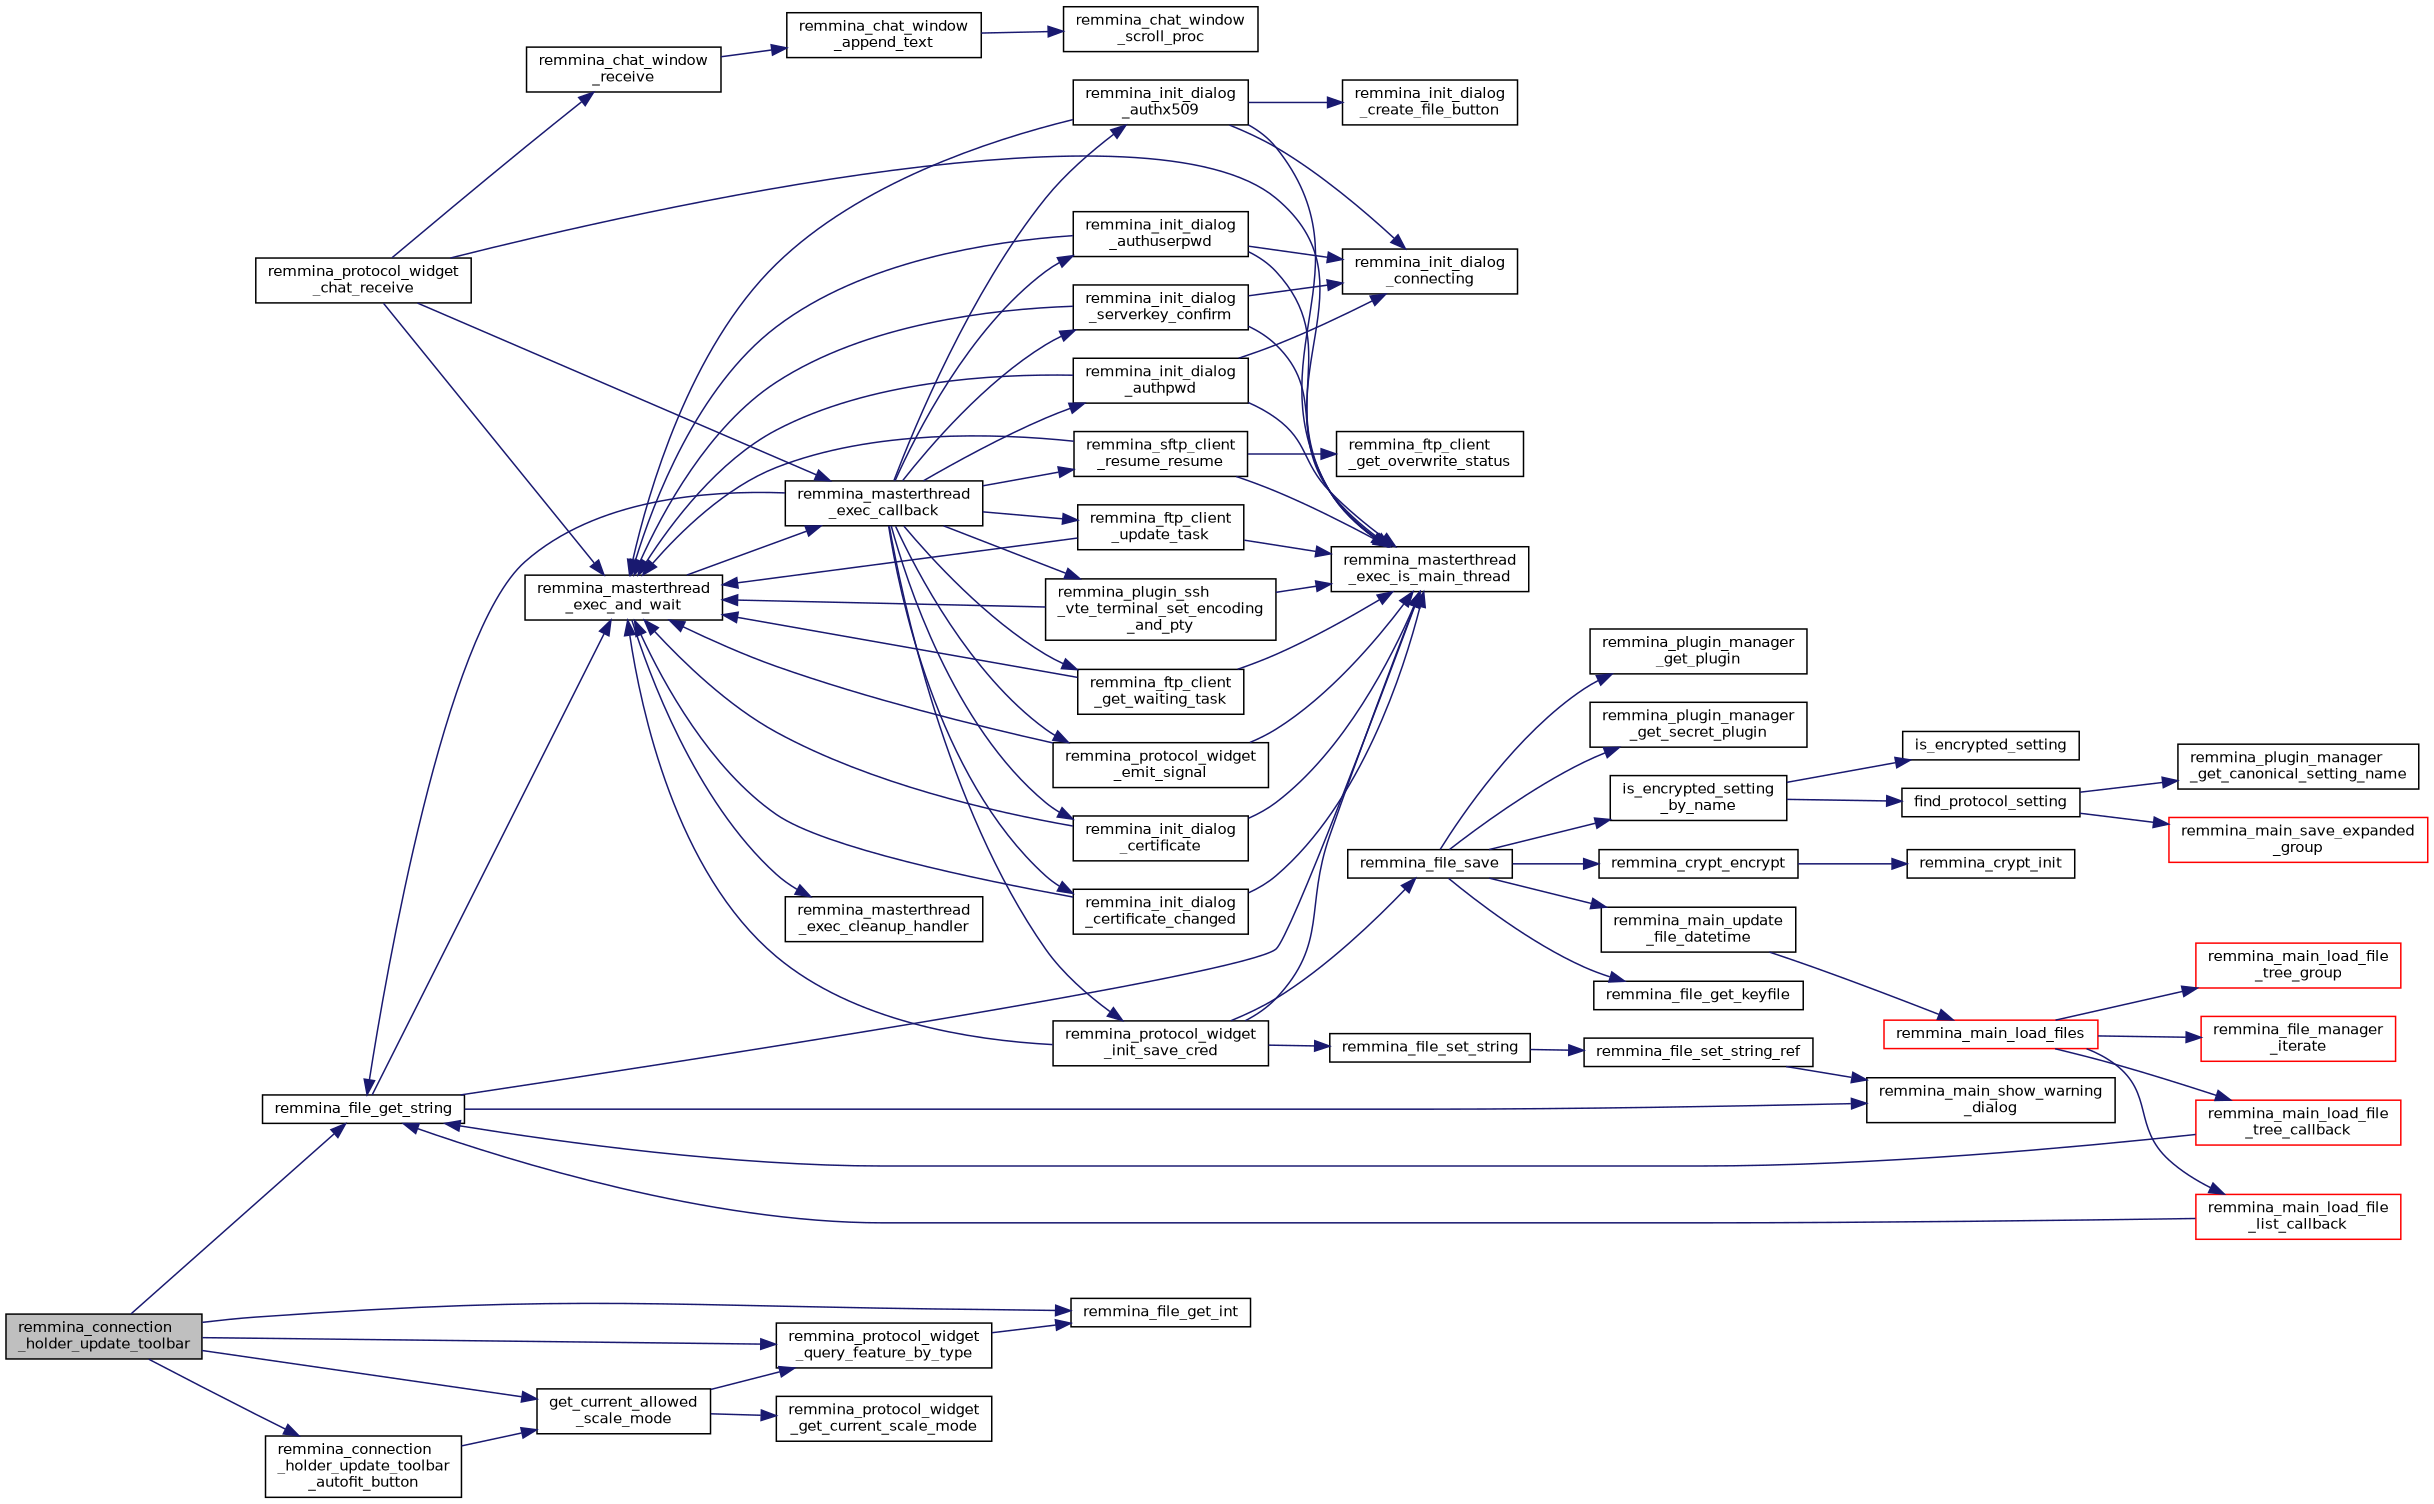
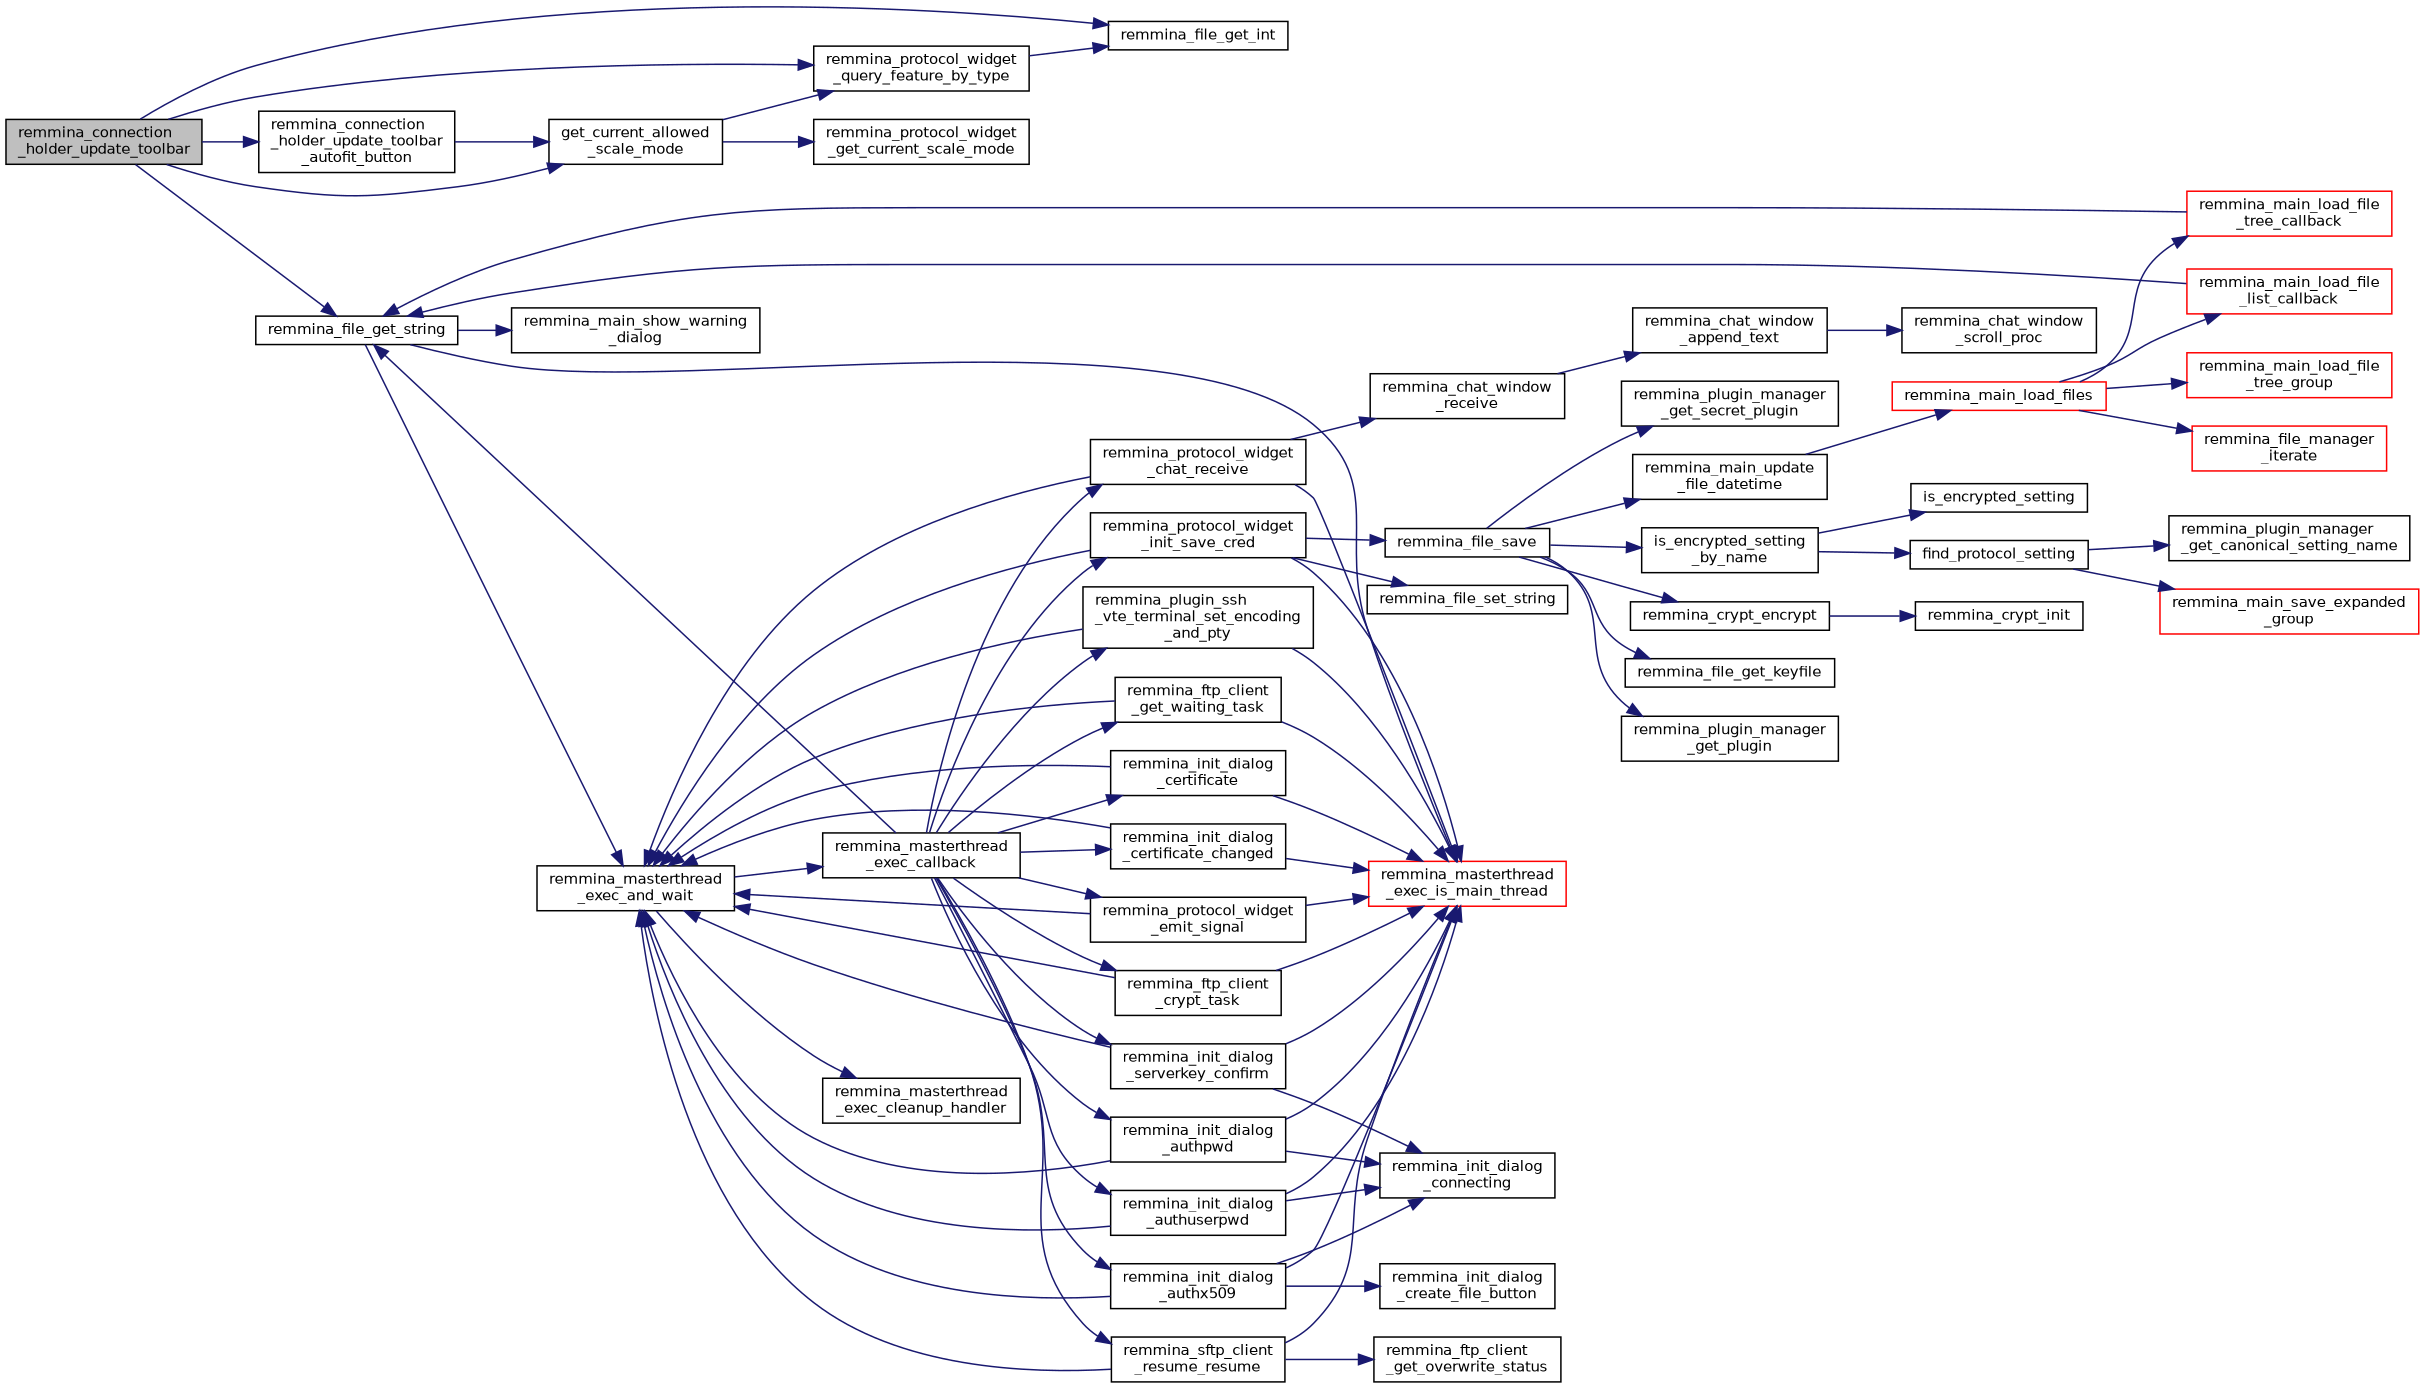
edge "remmina_protocol_widget _chat_receive" -> "remmina_masterthread _exec_callback": reversed
node "remmina_ftp_client _update_task": label "remmina_ftp_client _update_task" -> "remmina_ftp_client _crypt_task"
node "remmina_masterthread _exec_is_main_thread": color black -> red
node "remmina_file_set_string_ref": removed
